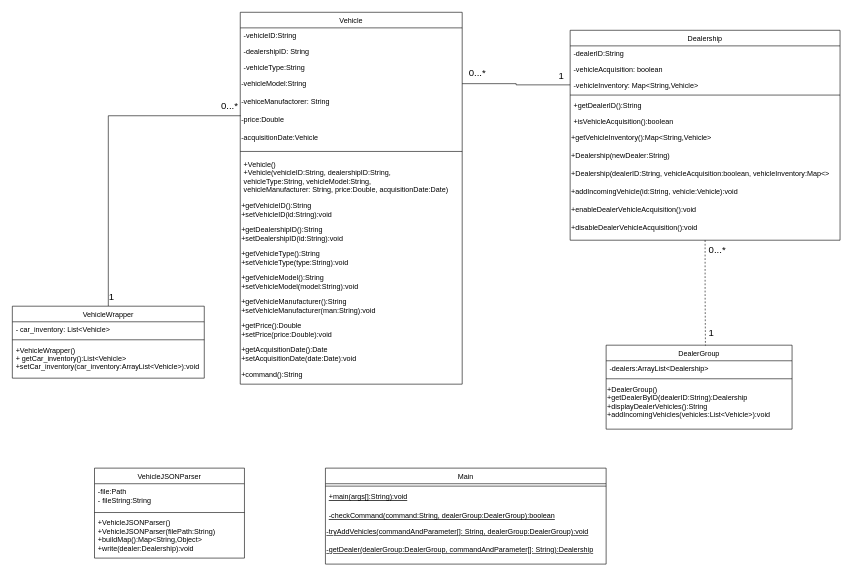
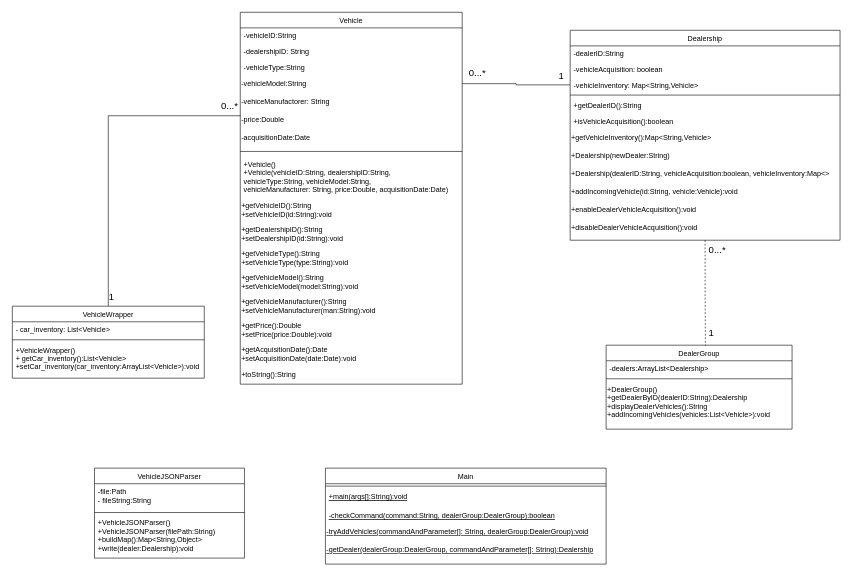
node "-acquisitionDate:Vehicle": label "-acquisitionDate:Vehicle" -> "-acquisitionDate:Date"
node "+command():String": label "+command():String" -> "+toString():String"
